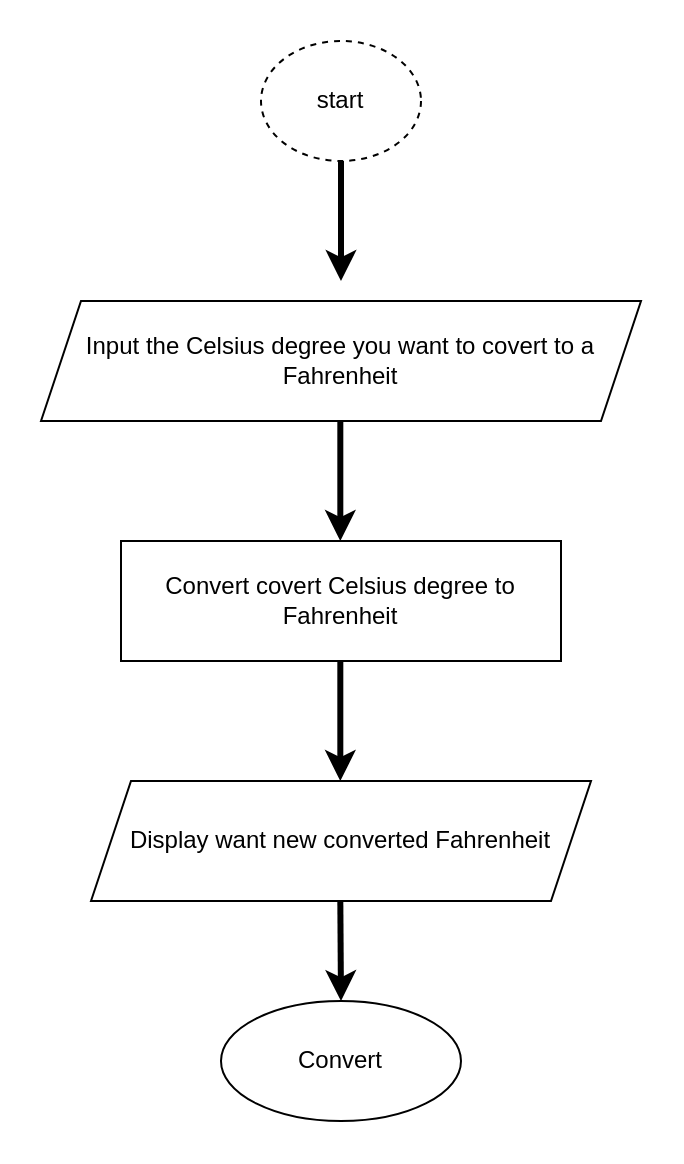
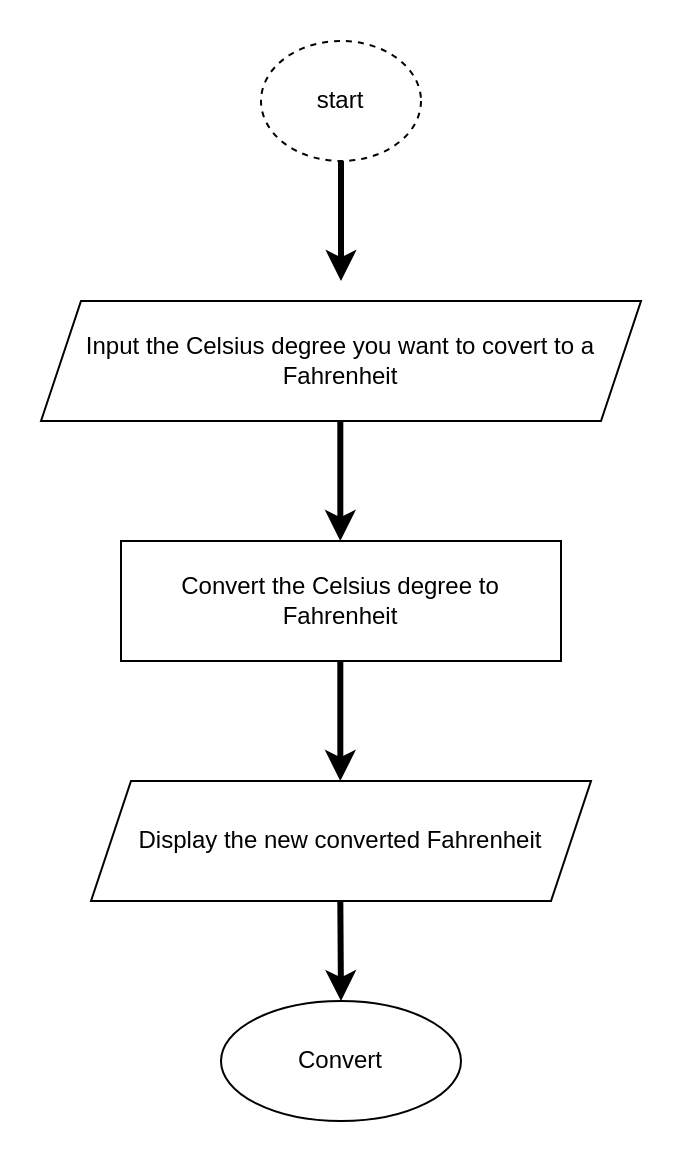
node "Convert covert Celsius degree to Fahrenheit": label "Convert covert Celsius degree to Fahrenheit" -> "Convert the Celsius degree to Fahrenheit"
node "Display want new converted Fahrenheit": label "Display want new converted Fahrenheit" -> "Display the new converted Fahrenheit"
